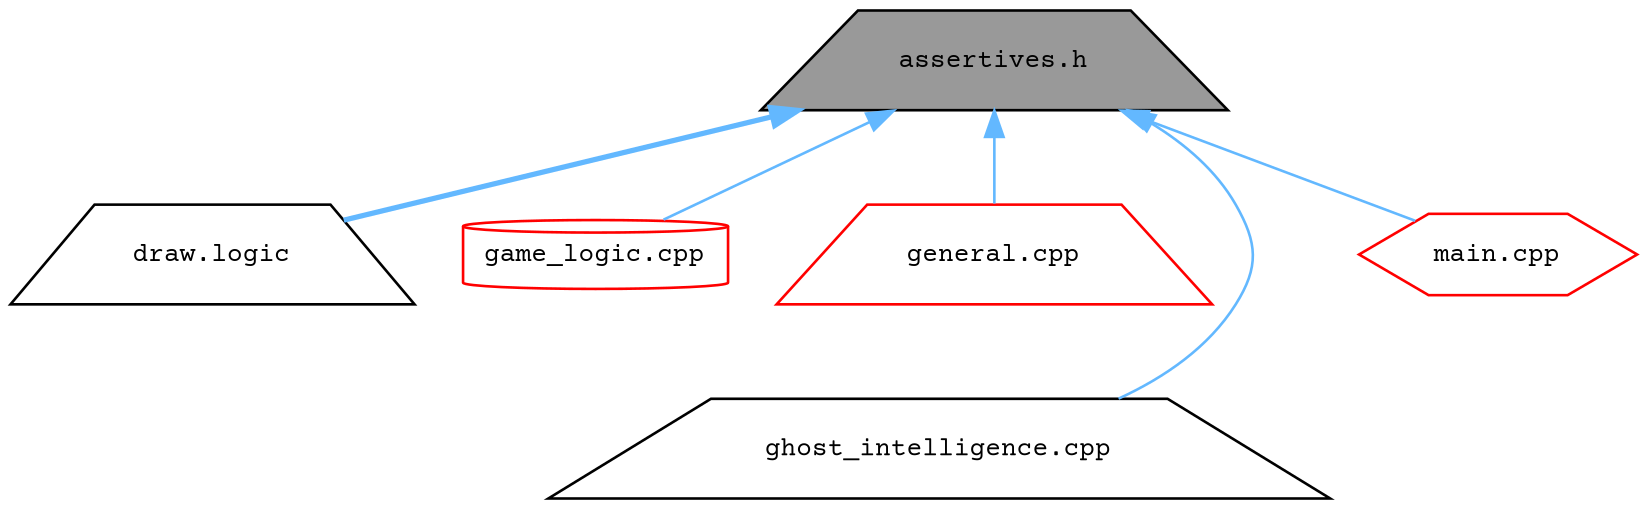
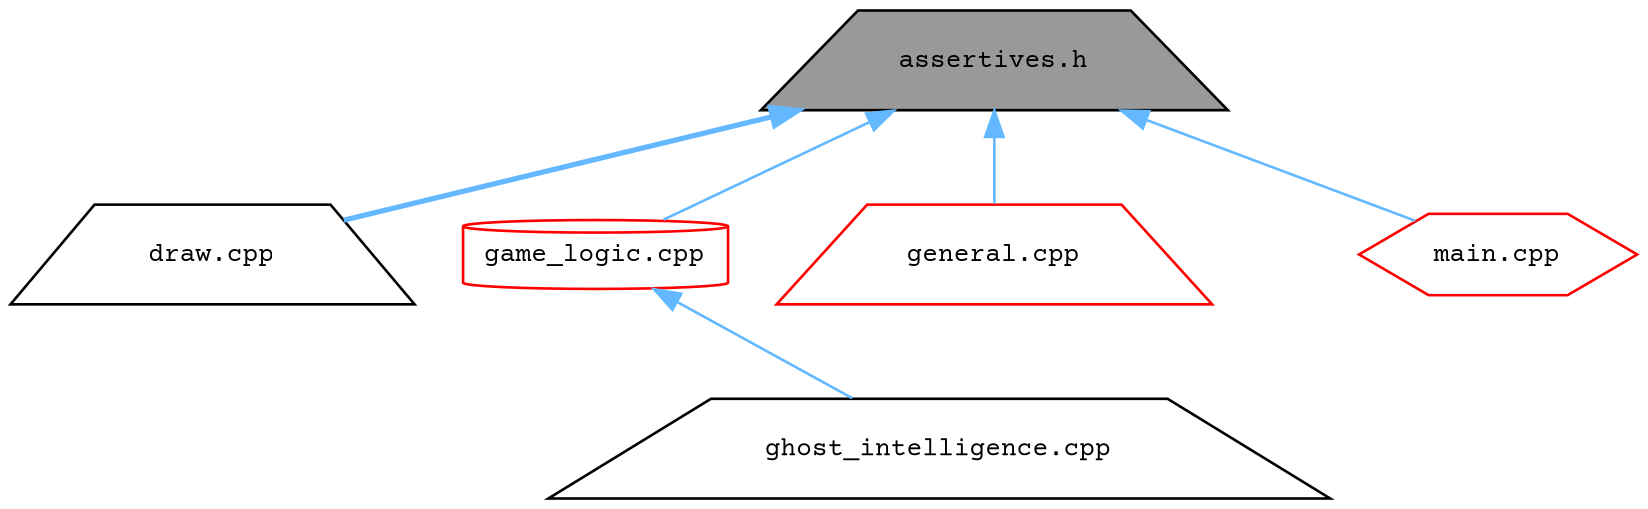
node "draw.logic": label "draw.logic" -> "draw.cpp"
edge "ghost_intelligence.cpp" -> "assertives.h": now "ghost_intelligence.cpp" -> "game_logic.cpp"
